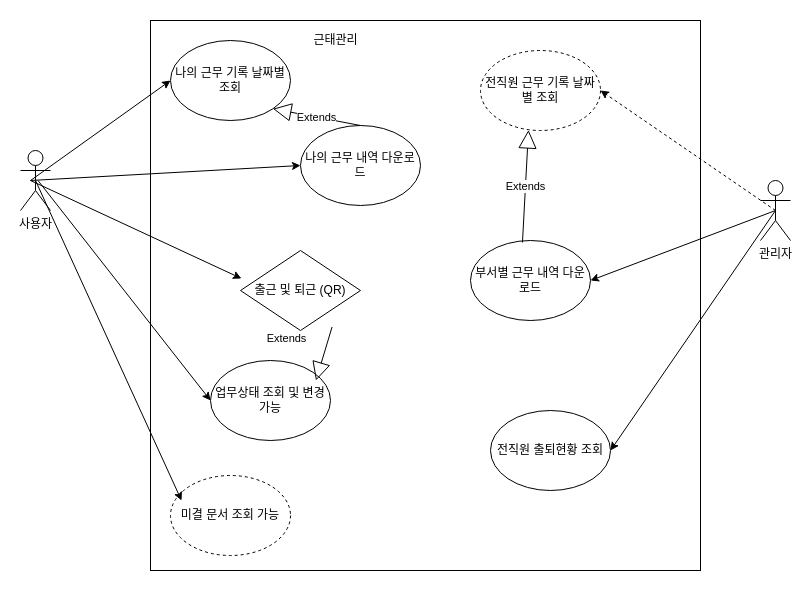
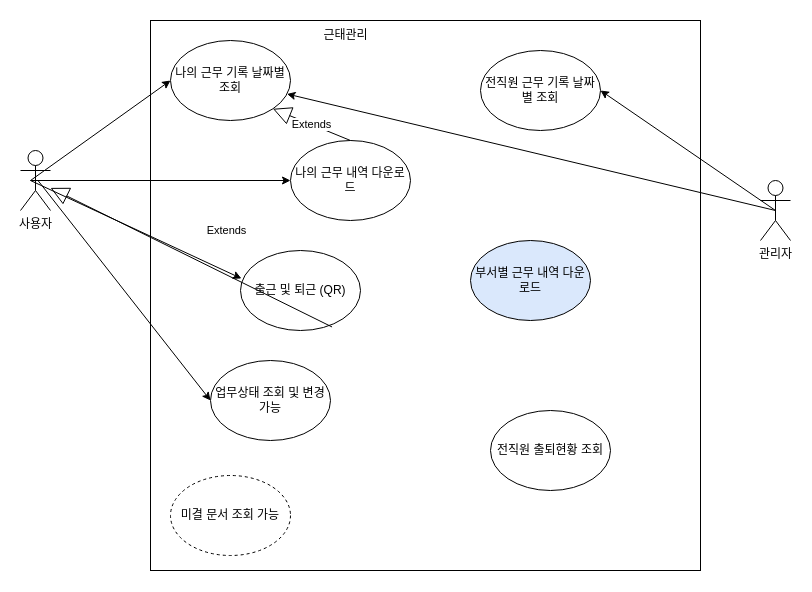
node "근태관리": moved (336, 41) -> (346, 36)
node "전직원 근무 기록 날짜별 조회": style dashed -> solid
edge "관리자" -> "전직원 근무 기록 날짜별 조회": style dashed -> solid
node "나의 근무 내역 다운로드": moved (361, 166) -> (351, 181)
edge "부서별 근무 내역 다운로드" -> "전직원 근무 기록 날짜별 조회": removed, label "Extends"
edge "관리자" -> "부서별 근무 내역 다운로드": removed
node "부서별 근무 내역 다운로드": fillcolor #ffffff -> #dae8fc
node "출근 및 퇴근 (QR)": shape diamond -> ellipse
edge "관리자" -> "전직원 출퇴현황 조회": now "관리자" -> "나의 근무 기록 날짜별 조회"
edge "출근 및 퇴근 (QR)" -> "업무상태 조회 및 변경 가능": now "출근 및 퇴근 (QR)" -> "사용자"
edge "사용자" -> "미결 문서 조회 가능": removed
